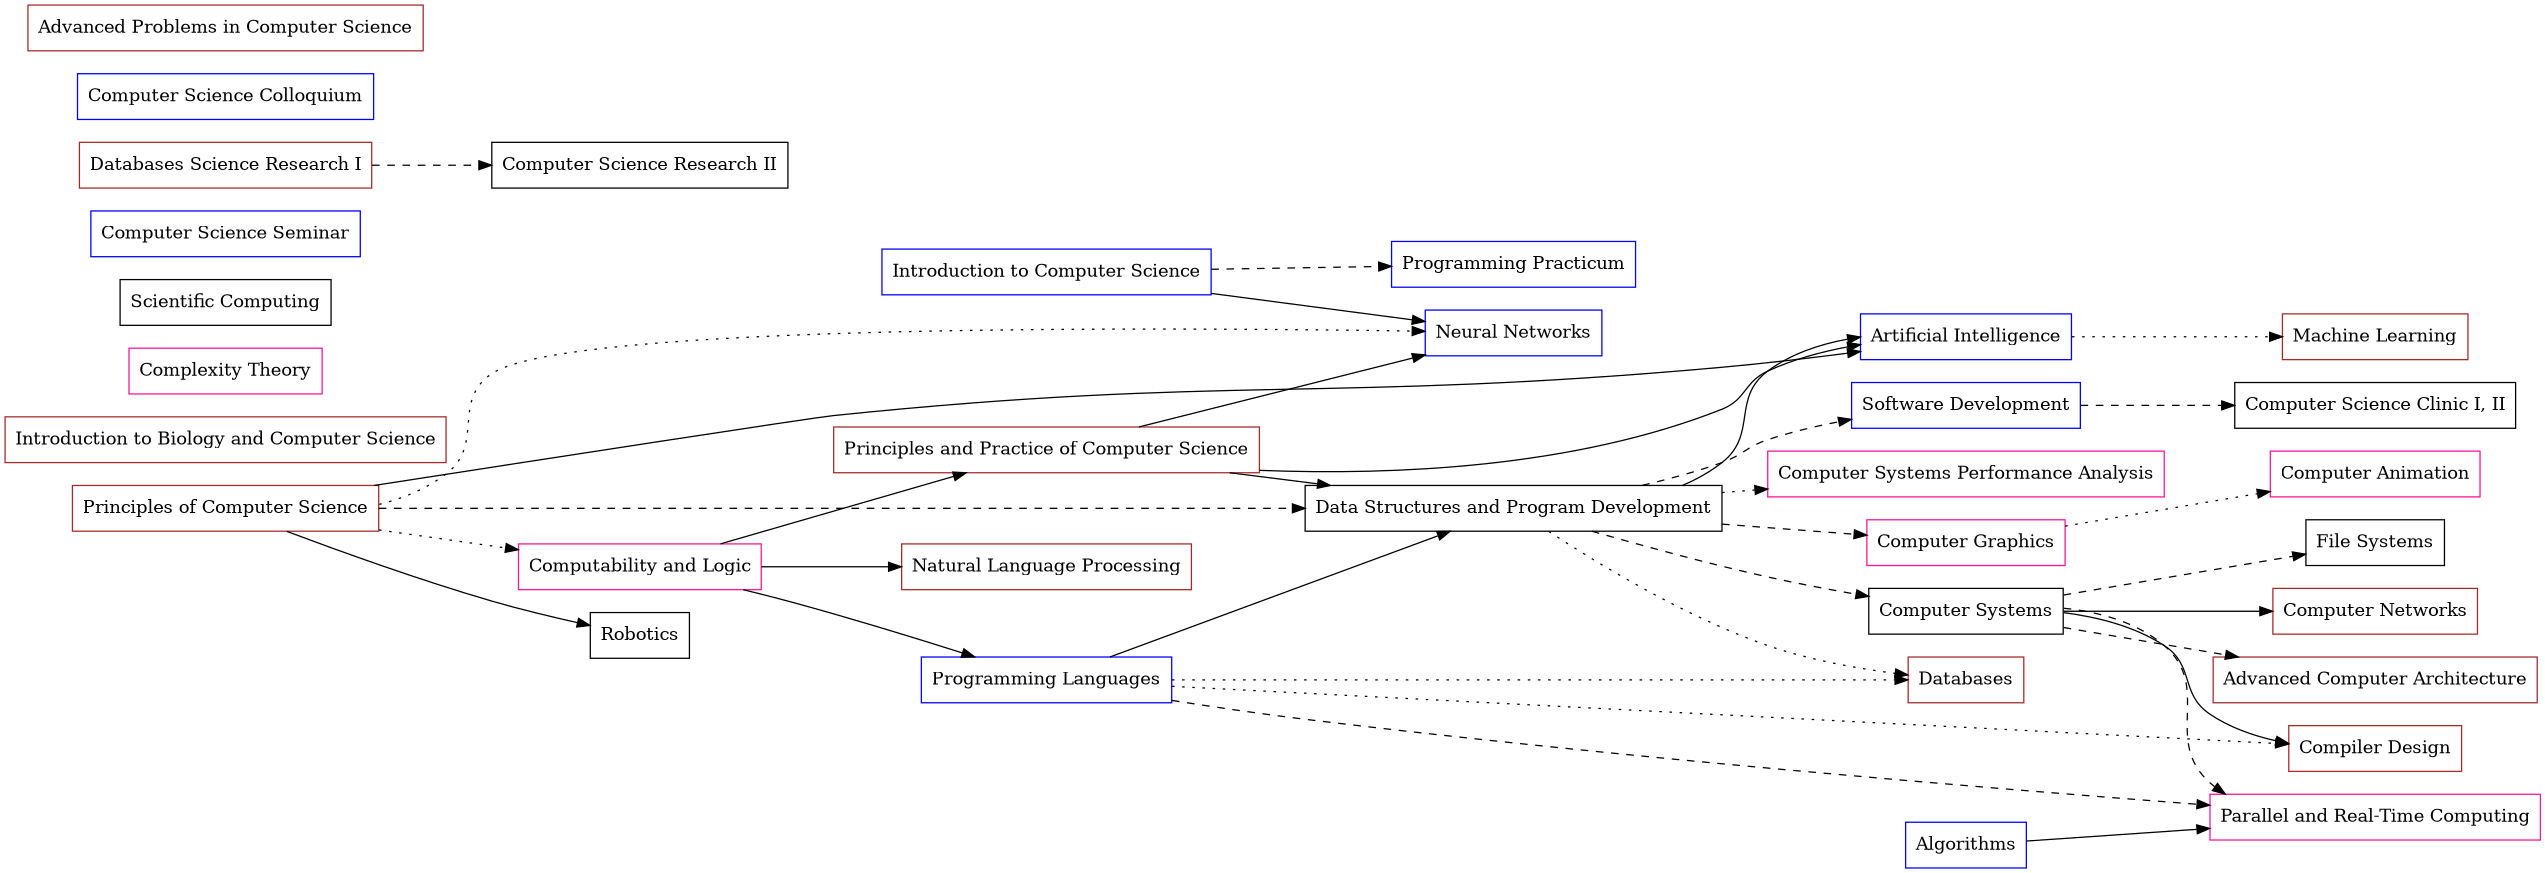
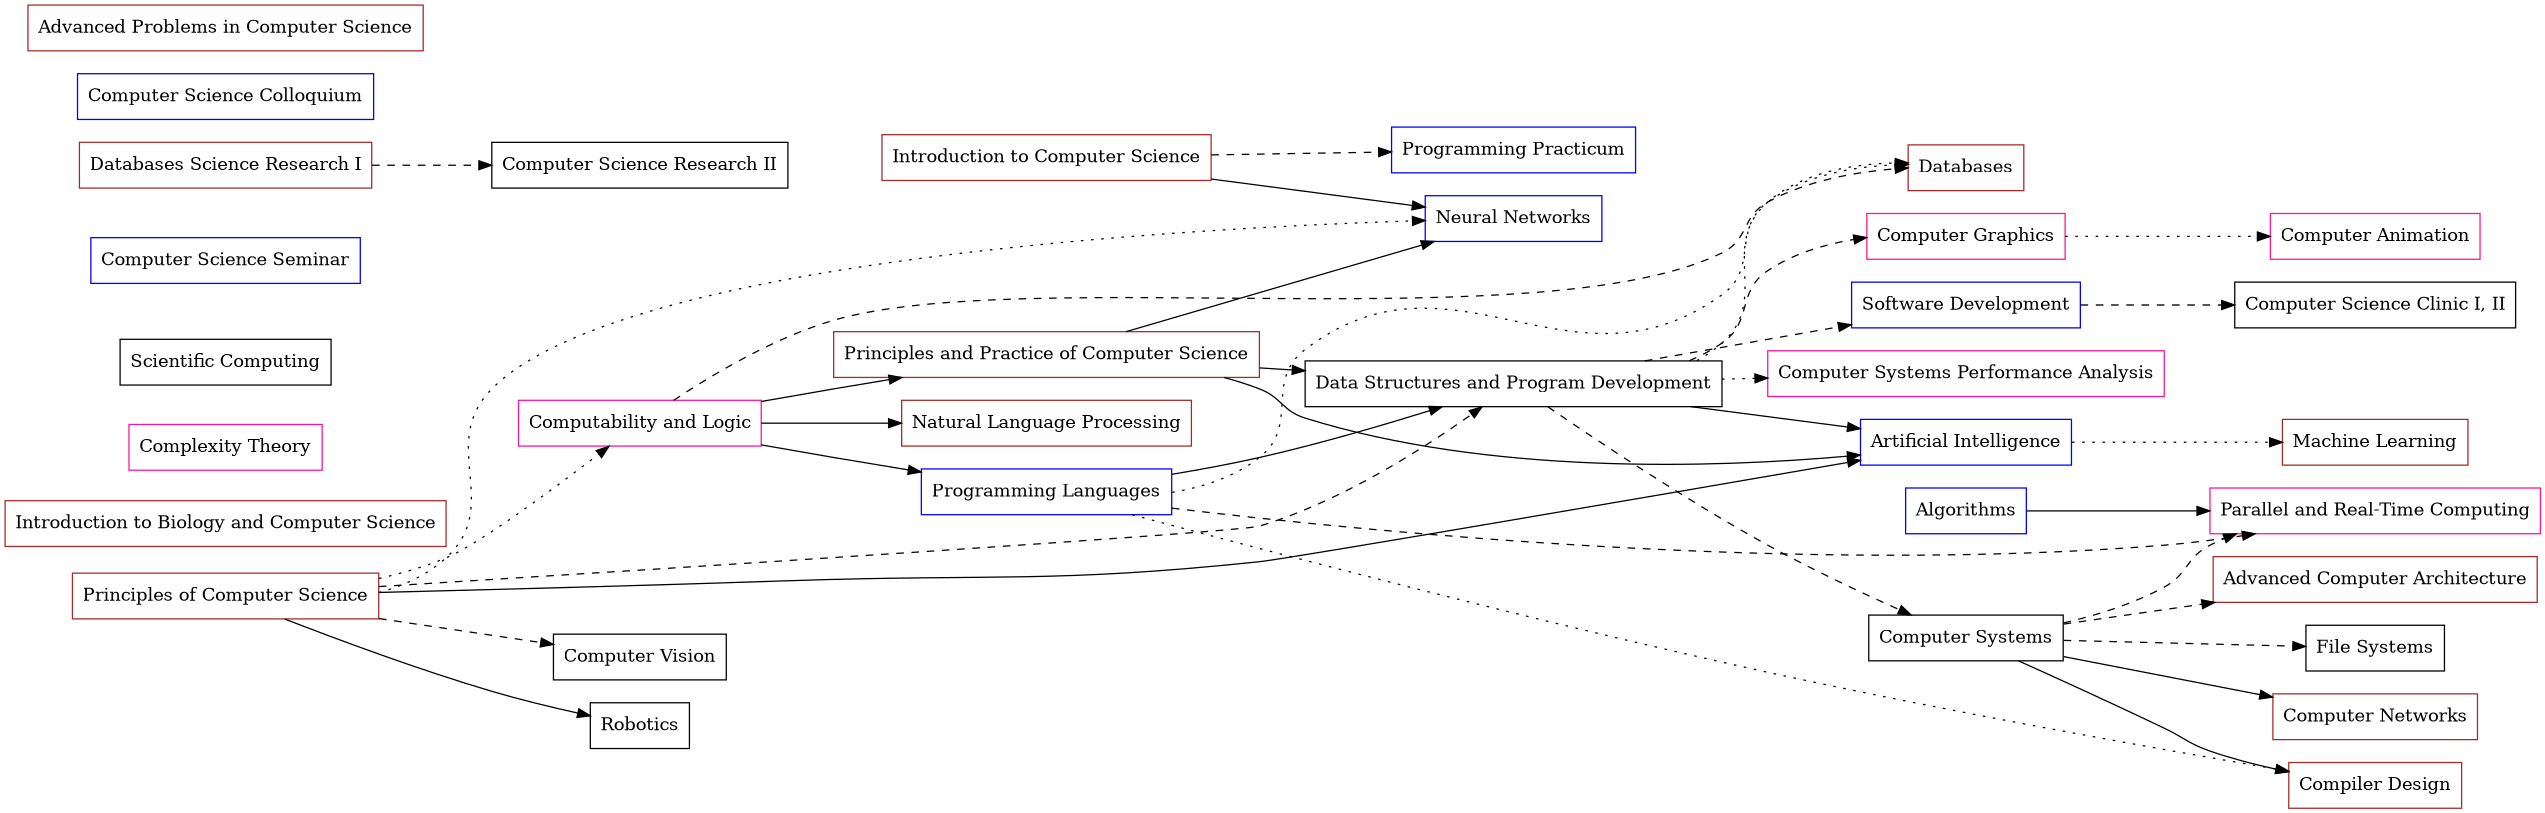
node "Introduction to Computer Science": color blue -> brown
edge "Computability and Logic" -> "Databases": added
node "Computer Vision": added
